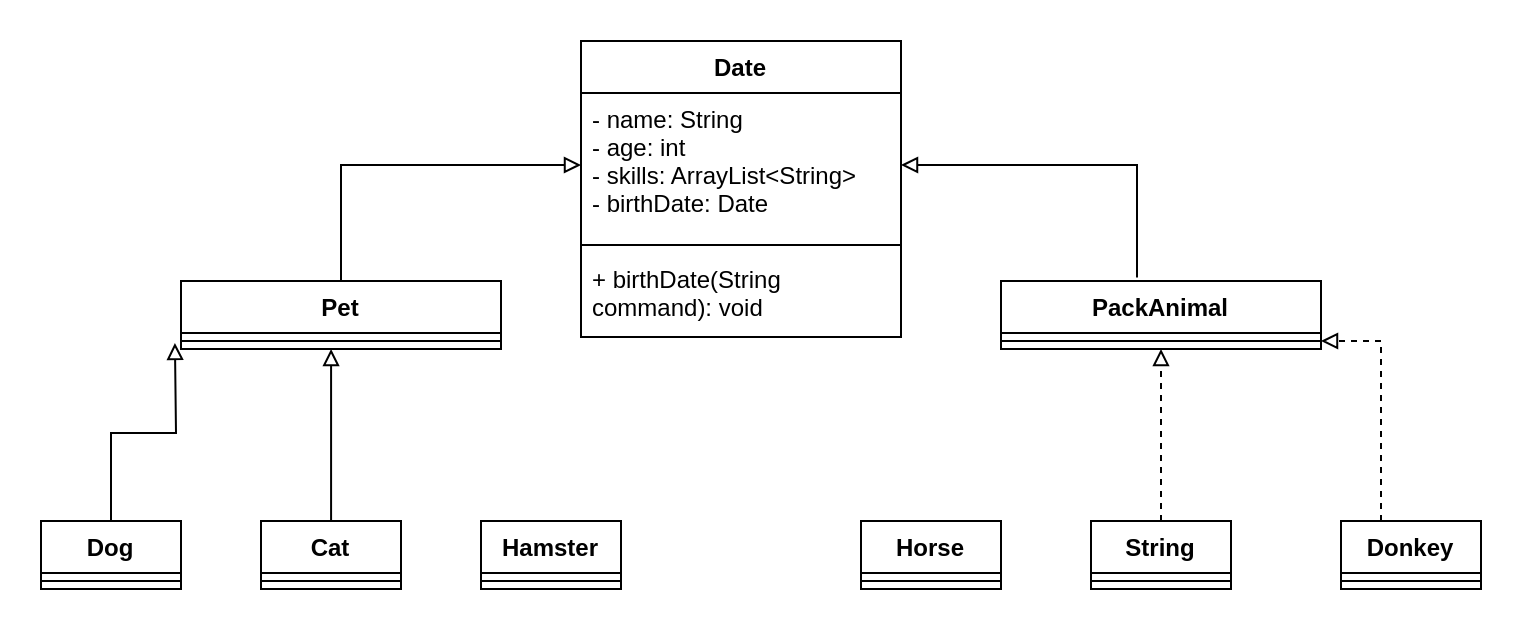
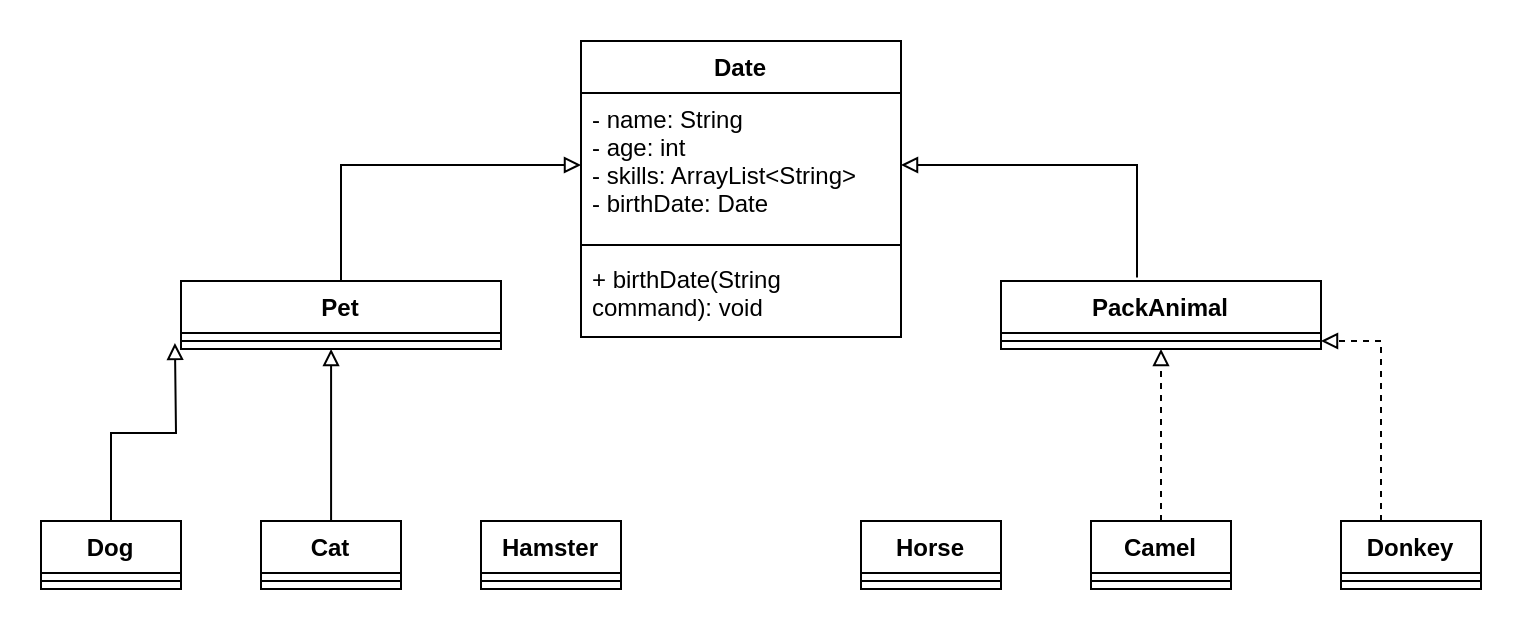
node "String": label "String" -> "Camel"
